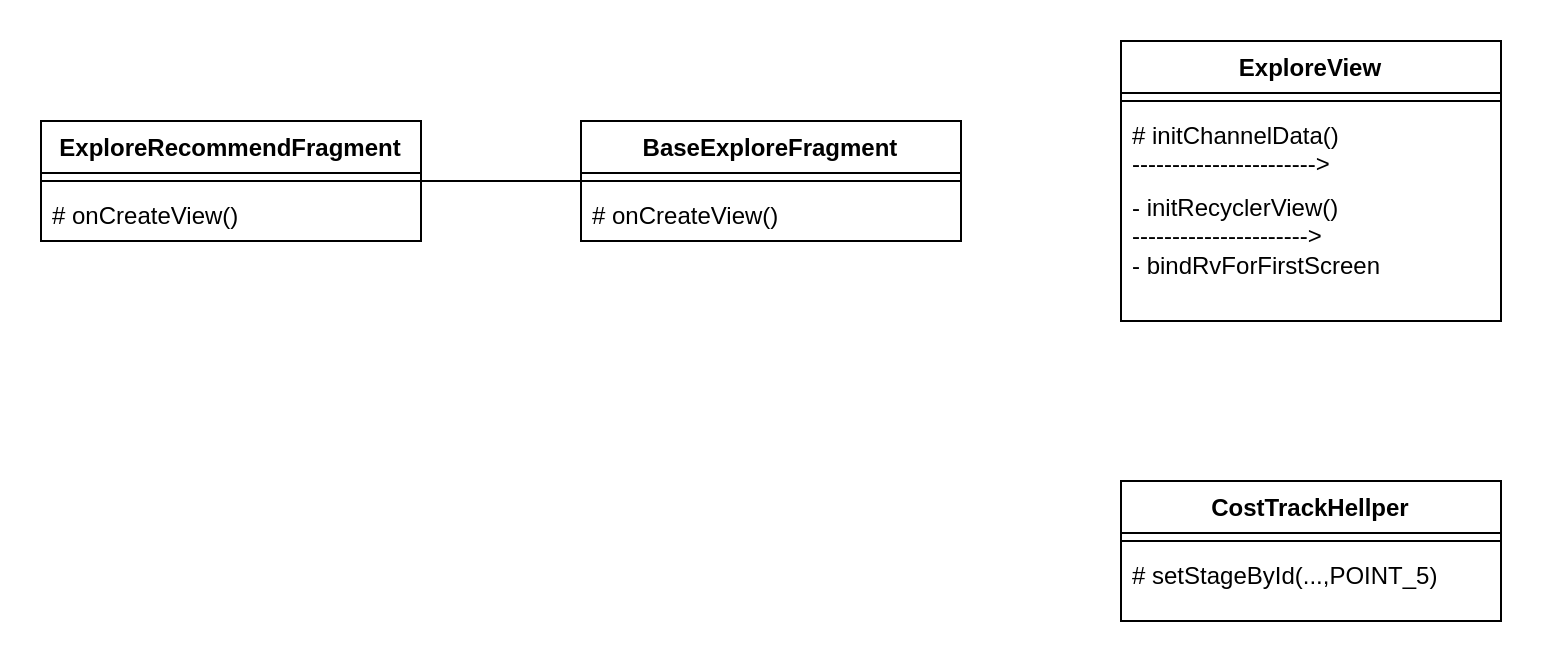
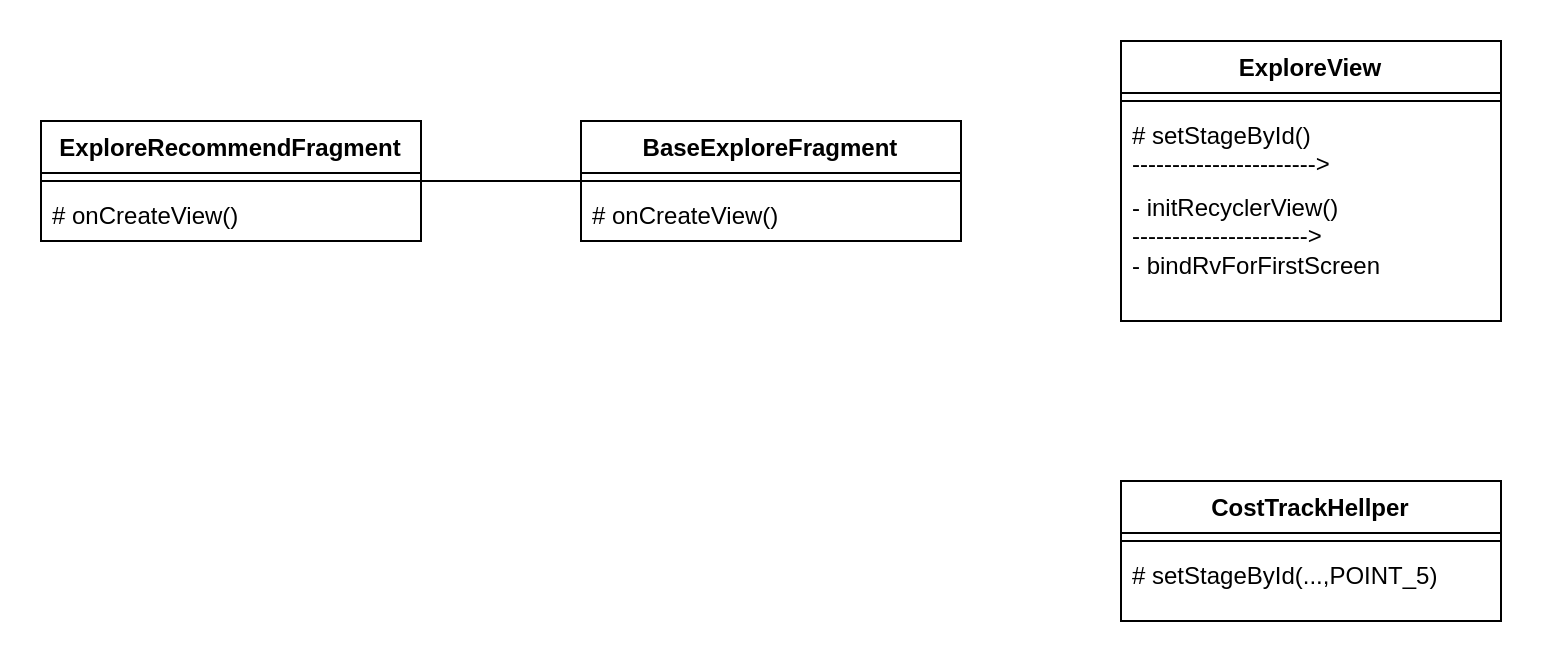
node "# initChannelData() ----------------------->": label "# initChannelData() ----------------------->" -> "# setStageById() ----------------------->"
